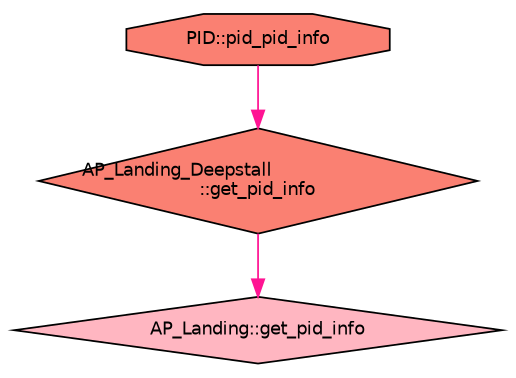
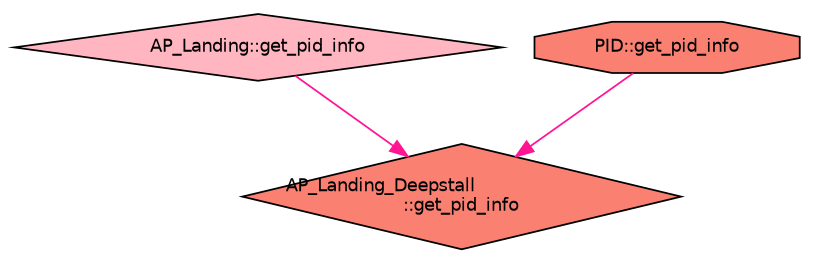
node "PID::pid_pid_info": label "PID::pid_pid_info" -> "PID::get_pid_info"
edge "AP_Landing_Deepstall ::get_pid_info" -> "AP_Landing::get_pid_info": reversed
